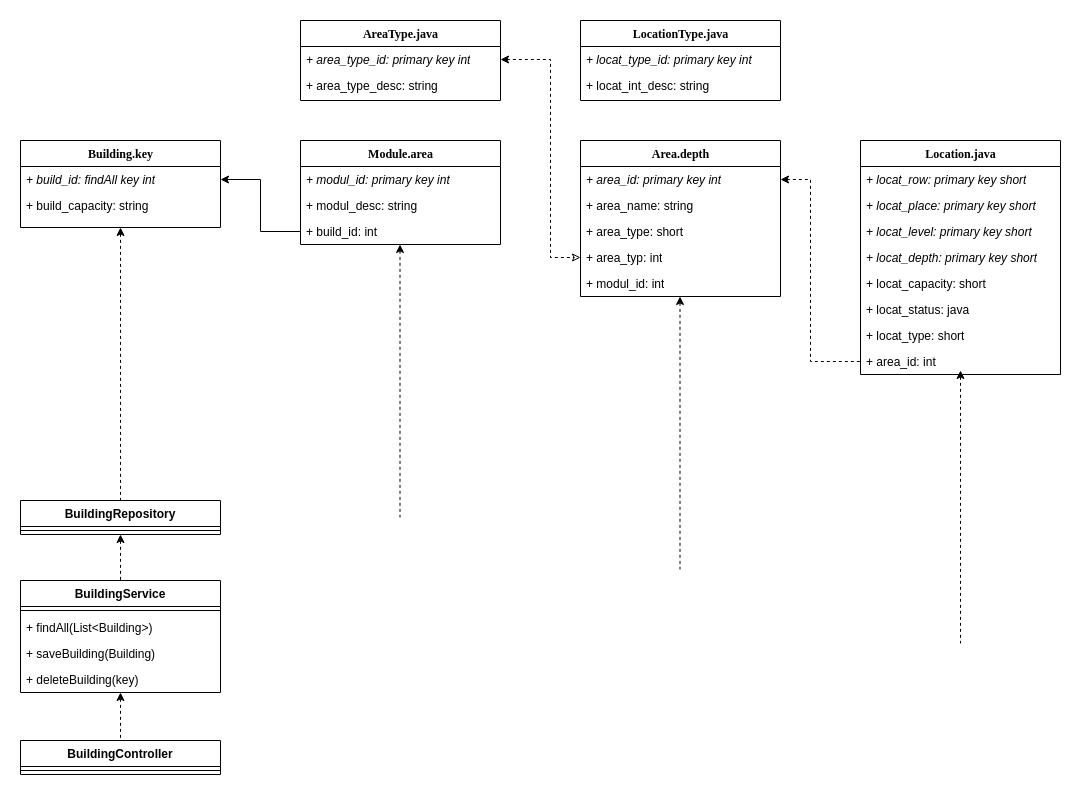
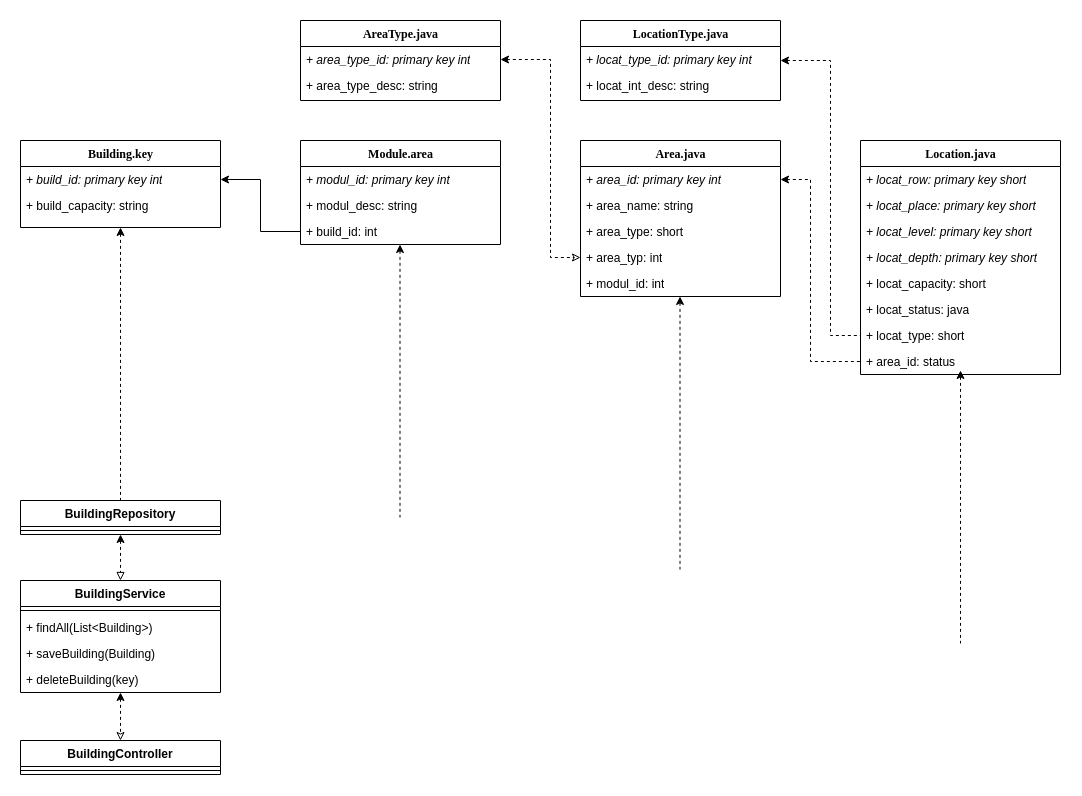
node "Area.depth": label "Area.depth" -> "Area.java"
node "+ build_id: findAll key int": label "+ build_id: findAll key int" -> "+ build_id: primary key int"
edge "+ locat_type: short" -> "LocationType.java": added
node "+ area_id: int": label "+ area_id: int" -> "+ area_id: status"
edge "BuildingService" -> "BuildingRepository": arrowhead none -> block
edge "BuildingController" -> "BuildingService": arrowhead none -> classic
